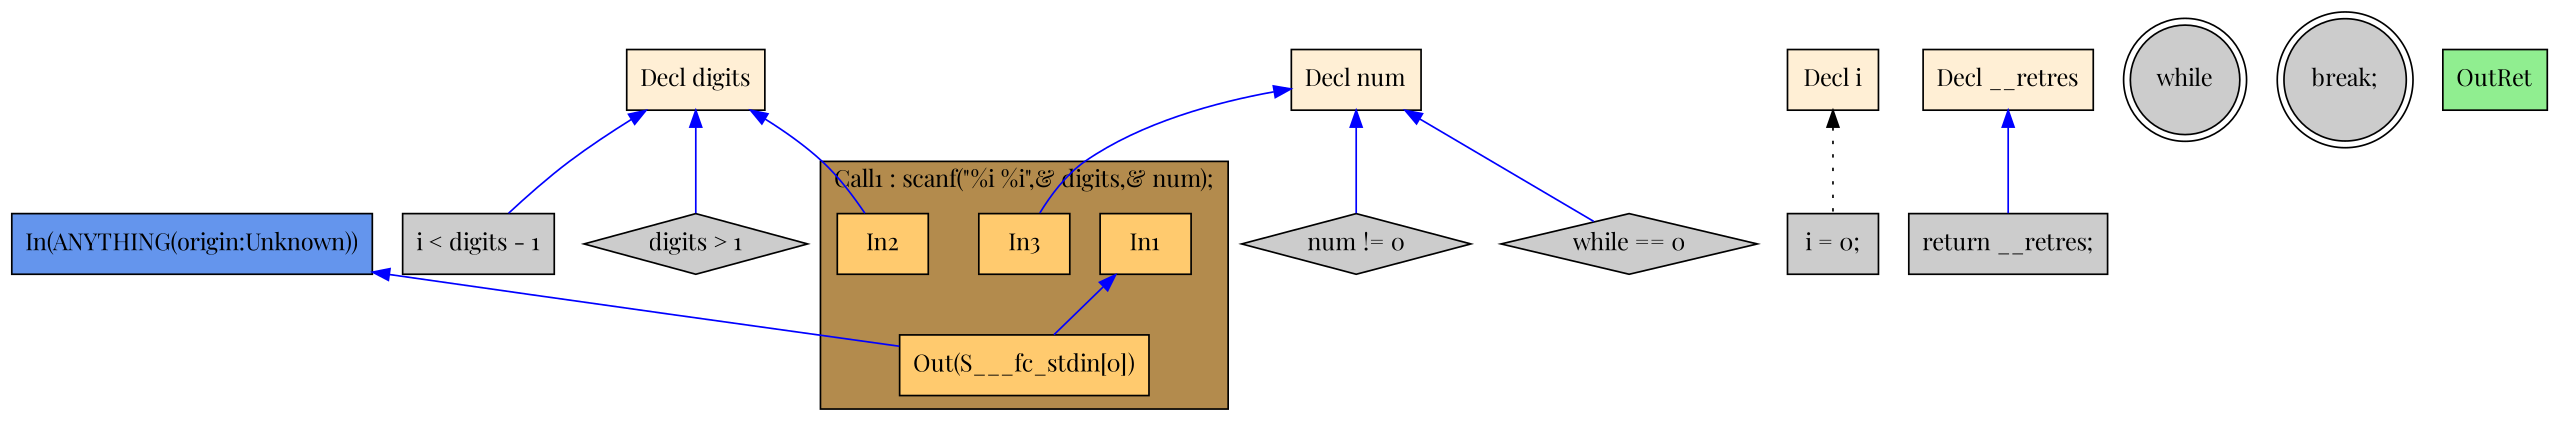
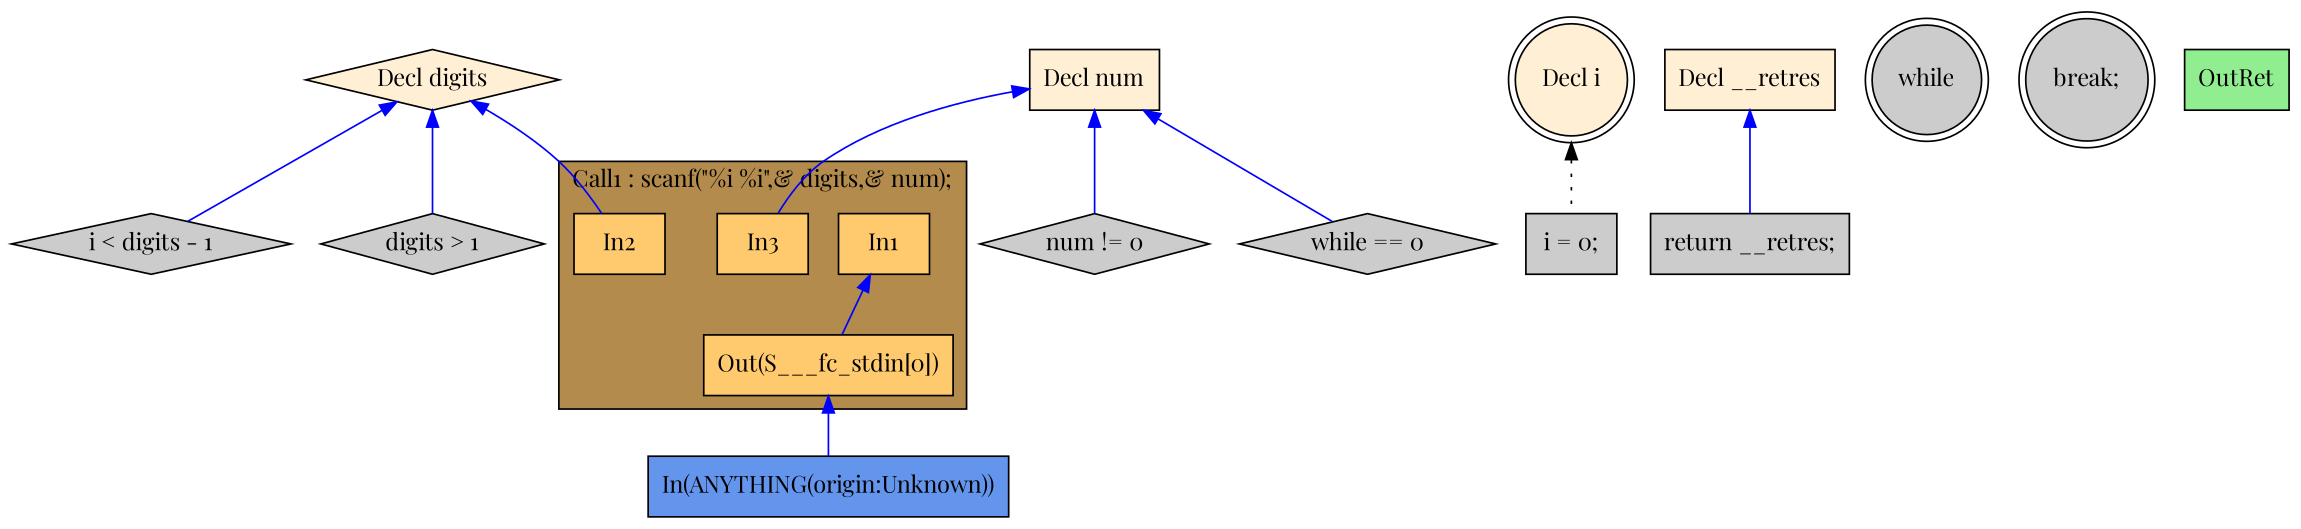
node "Decl digits": shape box -> diamond
node "Decl i": shape box -> doublecircle
node "i < digits - 1": shape box -> diamond
edge "Out(S___fc_stdin[0])" -> "In(ANYTHING(origin:Unknown))": reversed
